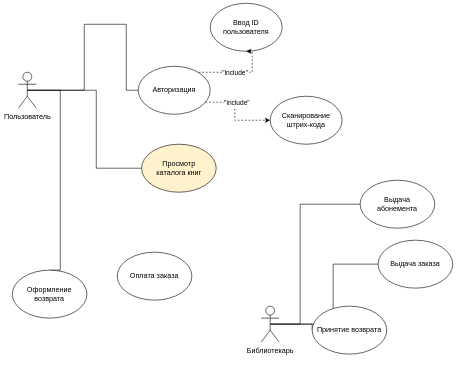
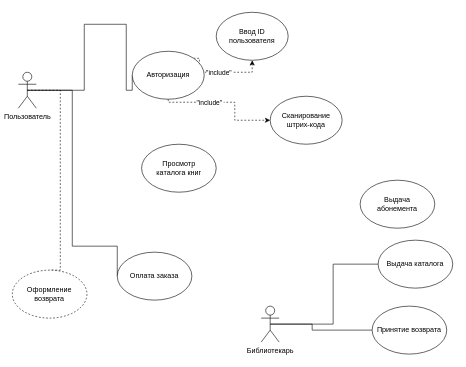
node "Ввод ID пользователя": moved (246, 27) -> (252, 36)
node "Авторизация": moved (174, 90) -> (168, 75)
edge "Пользователь" -- "Просмотр каталога книг": removed
node "Просмотр каталога книг": fillcolor #fff2cc -> #ffffff
edge "Пользователь" -- "Оформление возврата": style solid -> dashed
edge "Пользователь" -- "Оплата заказа": added
edge "Выдача абонемента" -- "Библиотекарь": removed
node "Выдача заказа": label "Выдача заказа" -> "Выдача каталога"
node "Оформление возврата": style solid -> dashed
node "Принятие возврата": moved (350, 330) -> (410, 330)
